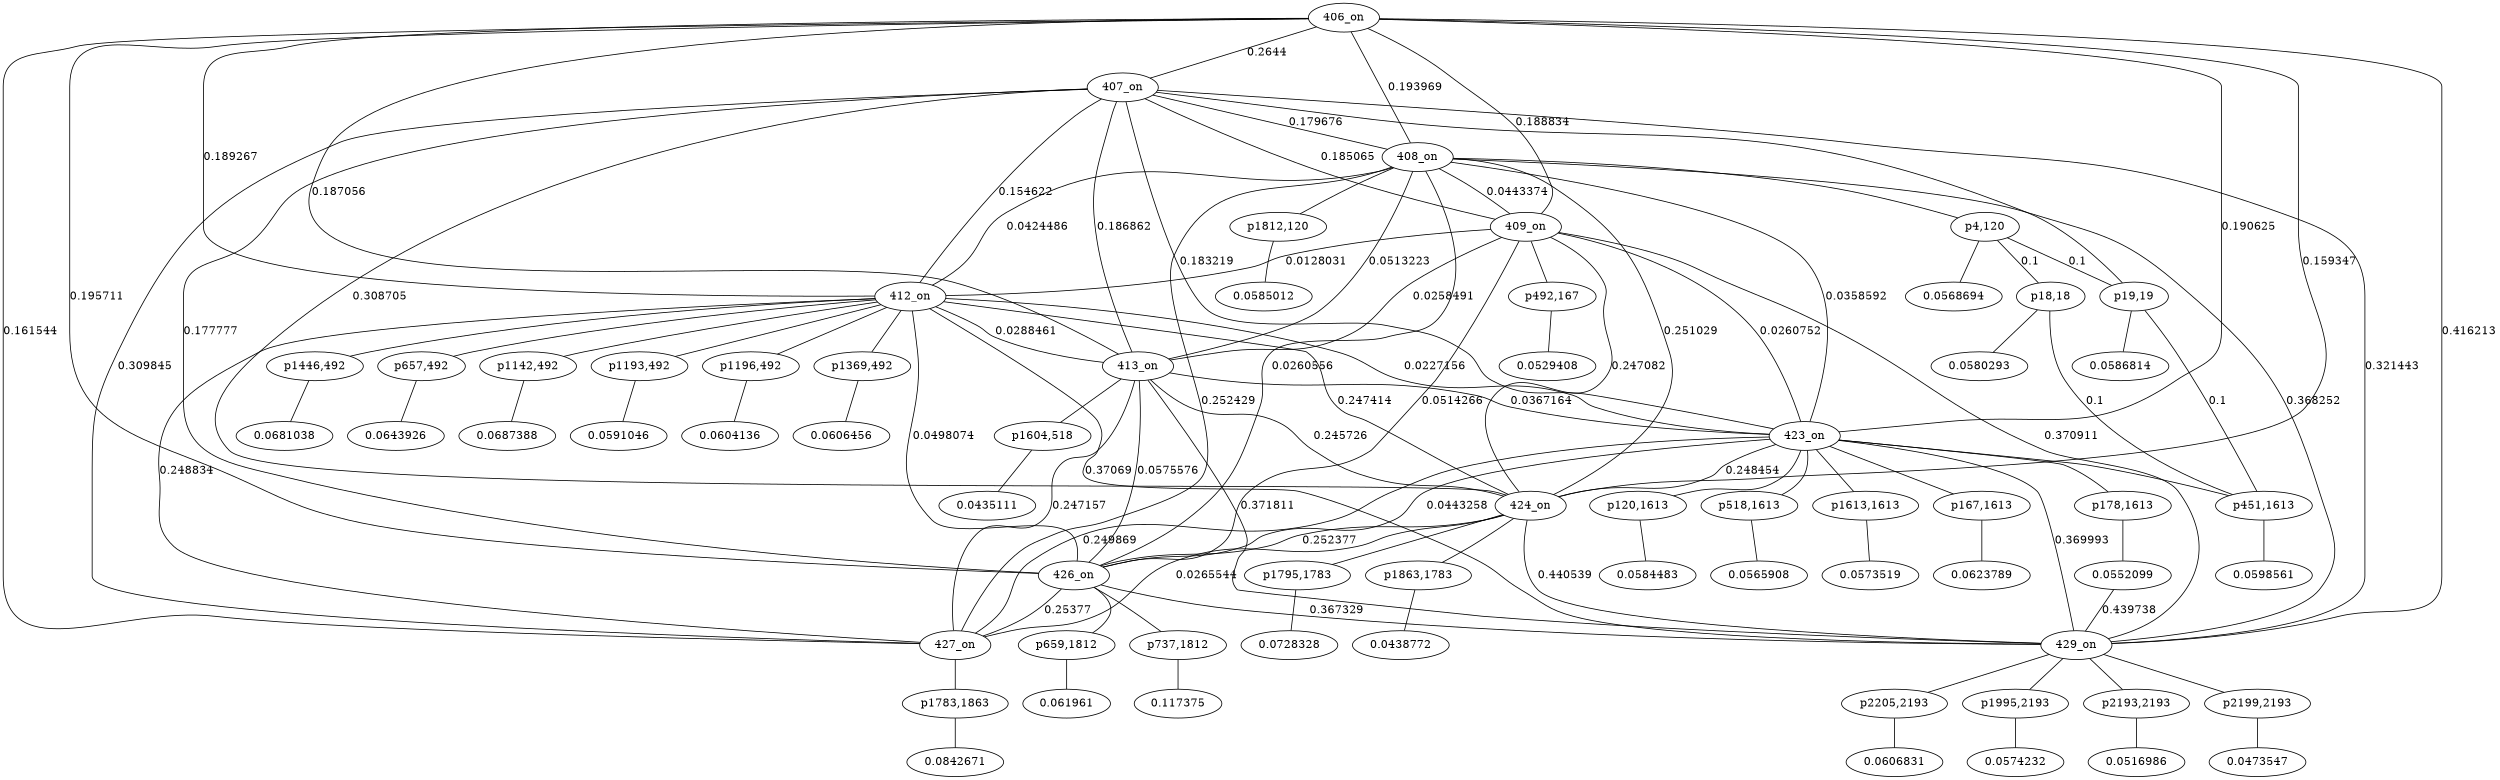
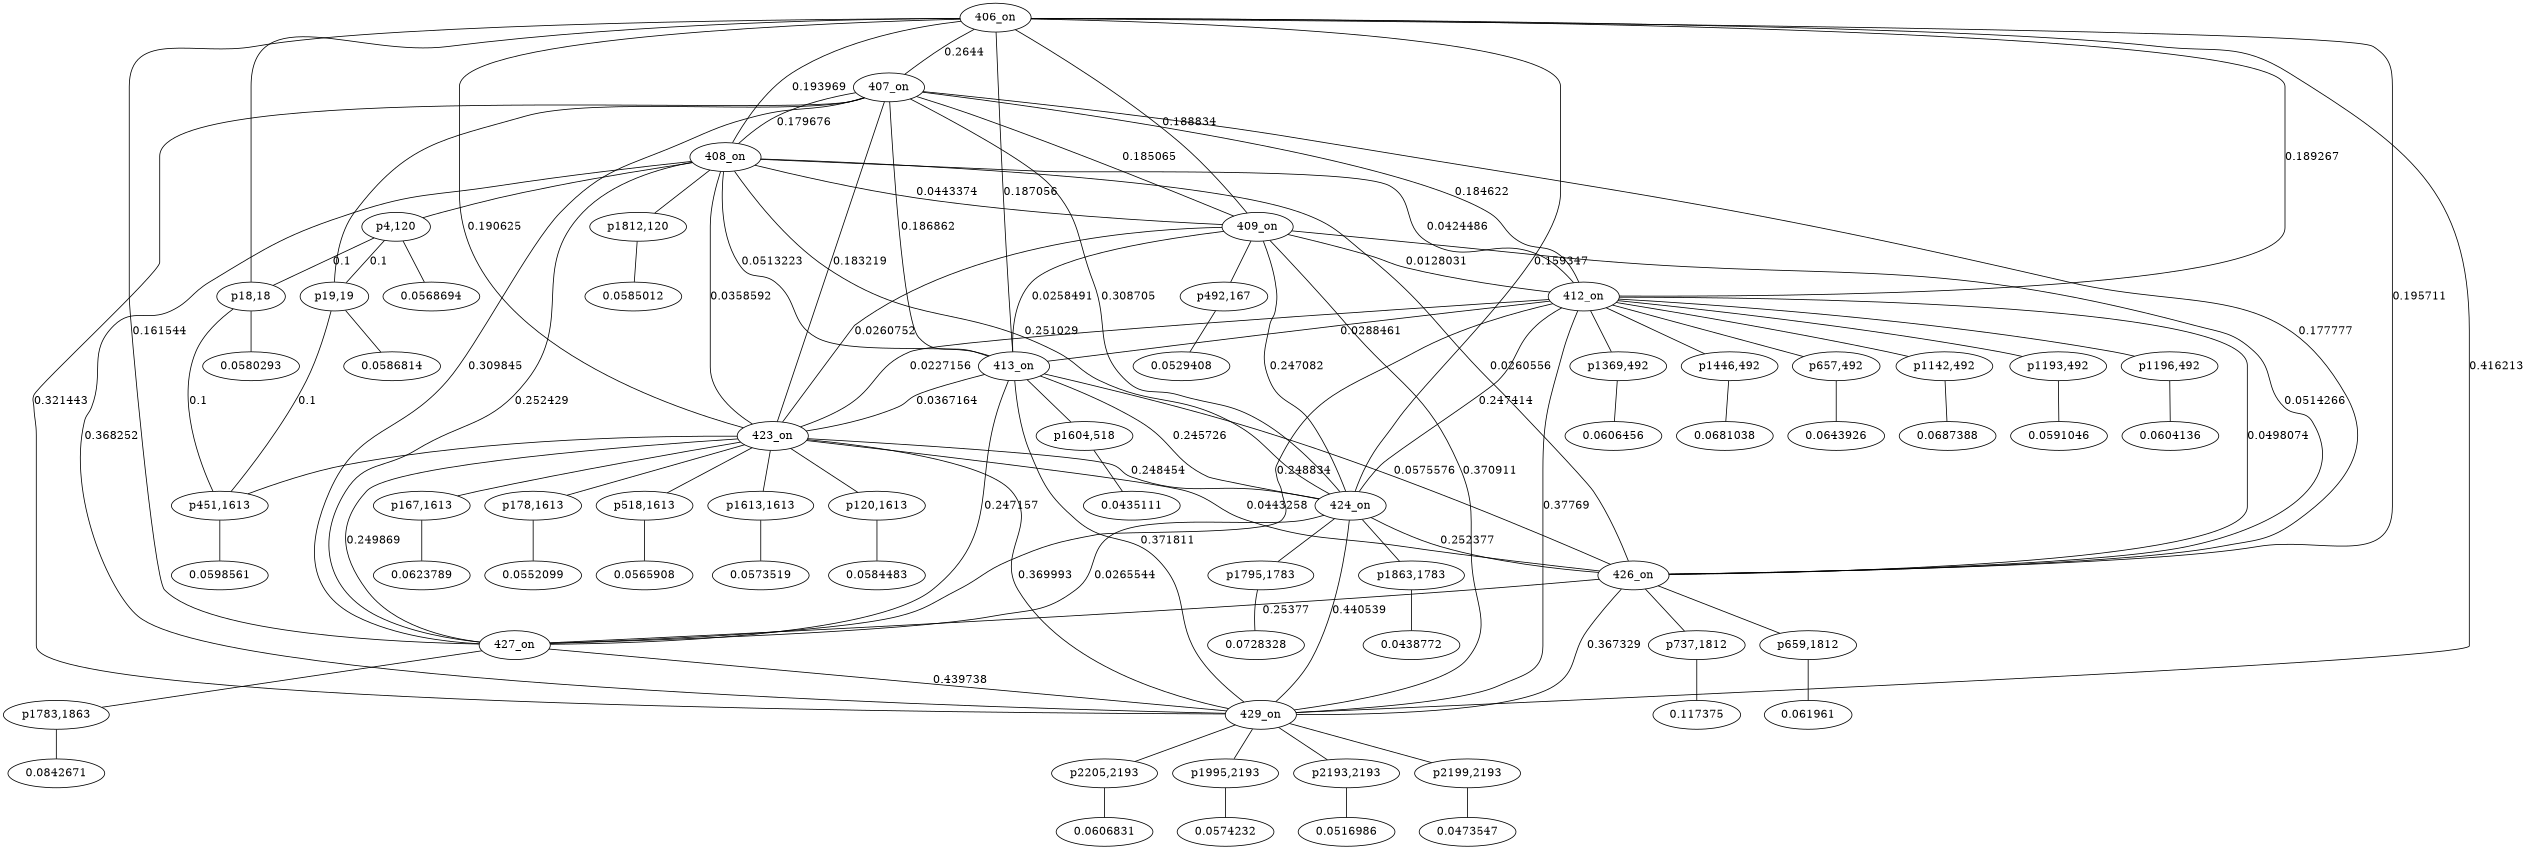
edge "406_on" -- "p18,18": added
edge "407_on" -- "412_on": label "0.154622" -> "0.184622"
edge "412_on" -- "429_on": label "0.37069" -> "0.37769"
edge "0.0552099" -- "429_on": now "427_on" -- "429_on"
